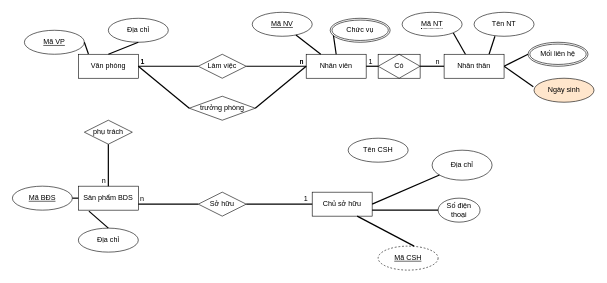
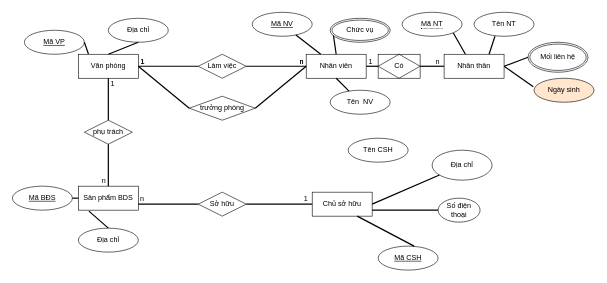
node "Mối liên hệ": size 60x24 -> 60x30
edge "Nhân viên" -- "Tên NV": added
edge "Văn phòng" -- "phụ trách": added, label "1"
node "Tên NV": added
node "Mã CSH": style dashed -> solid
